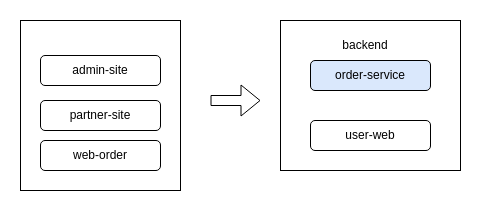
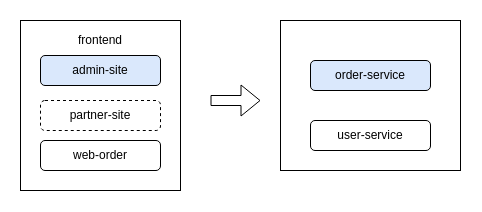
node "frontend": added
node "backend": removed
node "admin-site": fillcolor #ffffff -> #dae8fc
node "partner-site": style solid -> dashed
node "user-web": label "user-web" -> "user-service"
